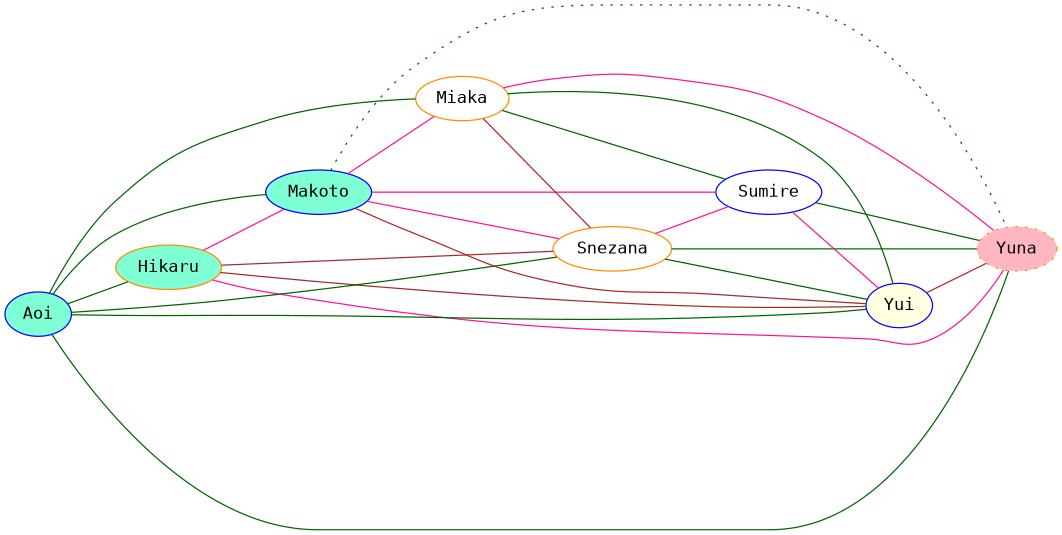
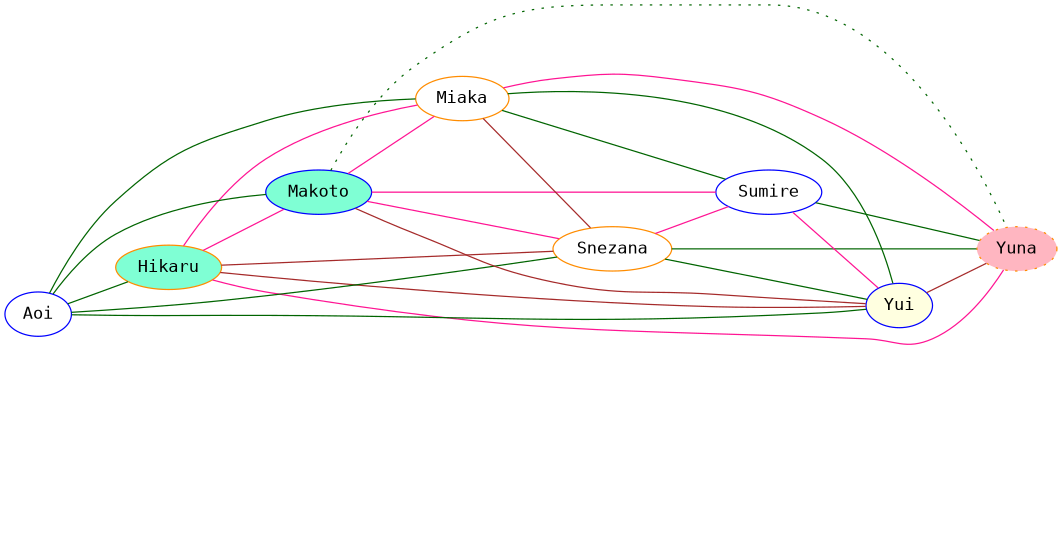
edge "Miaka" -- "Hikaru": added
node "Aoi": fillcolor aquamarine -> white
edge "Yuna" -- "Aoi": removed
